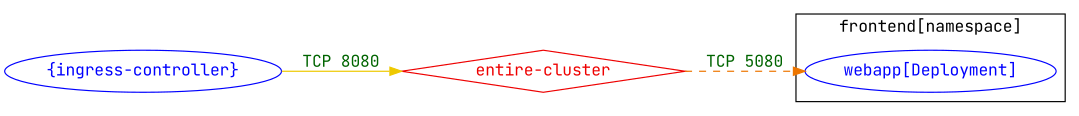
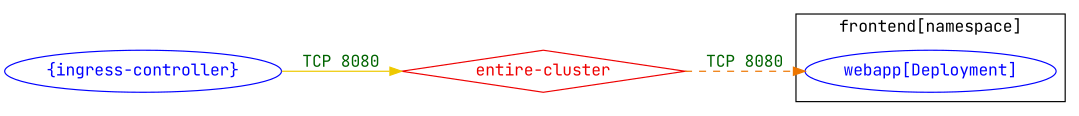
edge "entire-cluster" -> "webapp[Deployment]": label "TCP 5080" -> "TCP 8080"
